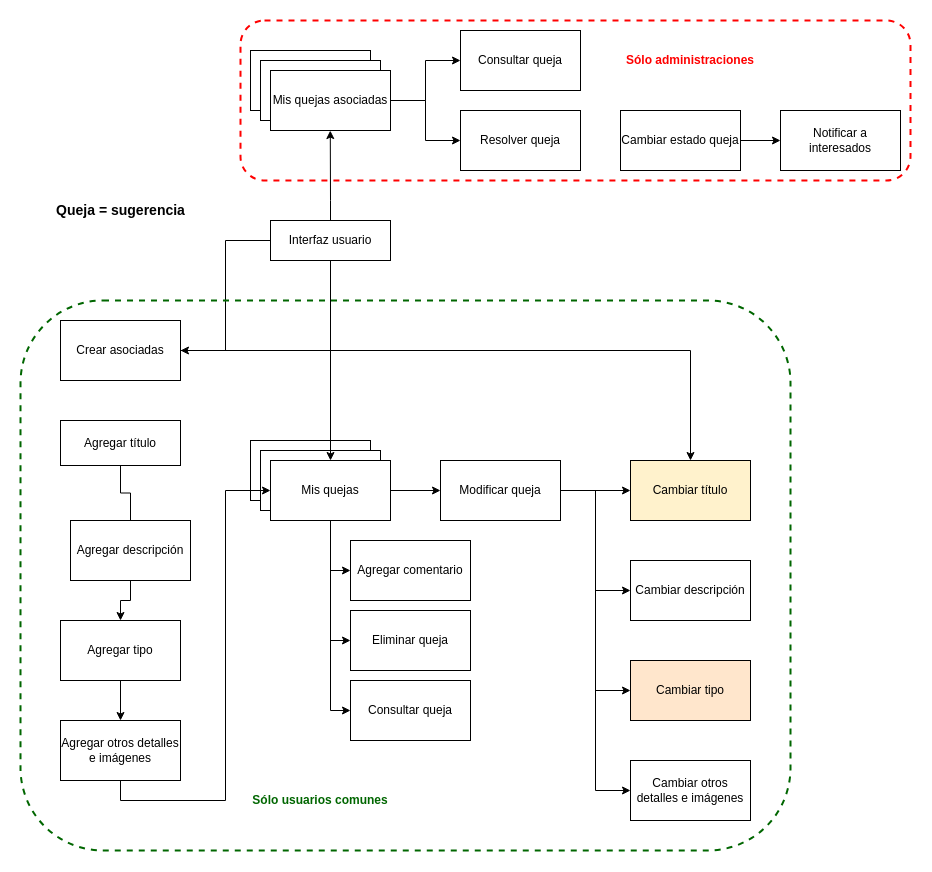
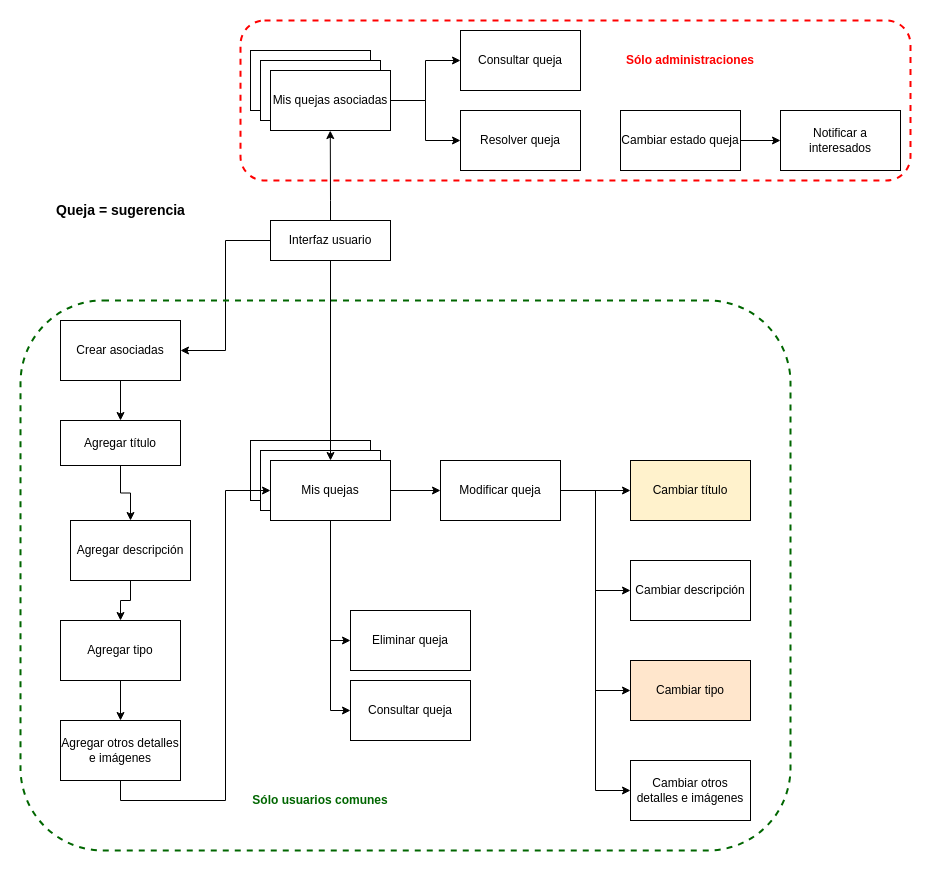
edge "Crear asociadas" -> "Cambiar título": now "Crear asociadas" -> "Agregar título"
edge "Agregar título" -- "Agregar descripción": arrowhead none -> classic
edge "Mis quejas" -> "Agregar comentario": removed
node "Agregar comentario": removed
